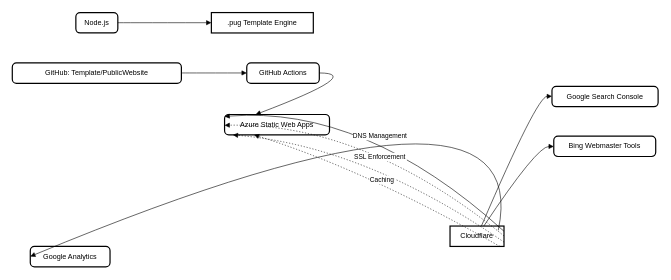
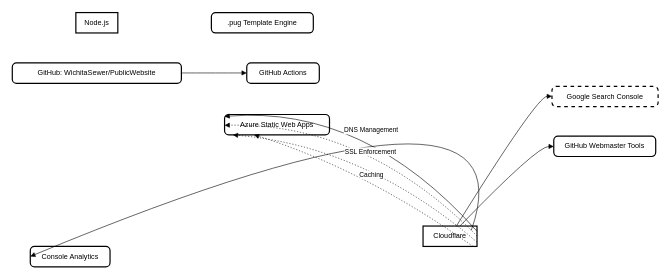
edge "Node.js" -> ".pug Template Engine": removed
node "Node.js": shape rounded rectangle -> rectangle
node ".pug Template Engine": shape rectangle -> rounded rectangle
node "GitHub: Template/PublicWebsite": label "GitHub: Template/PublicWebsite" -> "GitHub: WichitaSewer/PublicWebsite"
edge "GitHub Actions" -> "Azure Static Web Apps": removed
node "Google Search Console": style solid -> dashed
node "Bing Webmaster Tools": label "Bing Webmaster Tools" -> "GitHub Webmaster Tools"
node "Cloudflare": moved (477, 236) -> (450, 236)
node "Google Analytics": label "Google Analytics" -> "Console Analytics"
